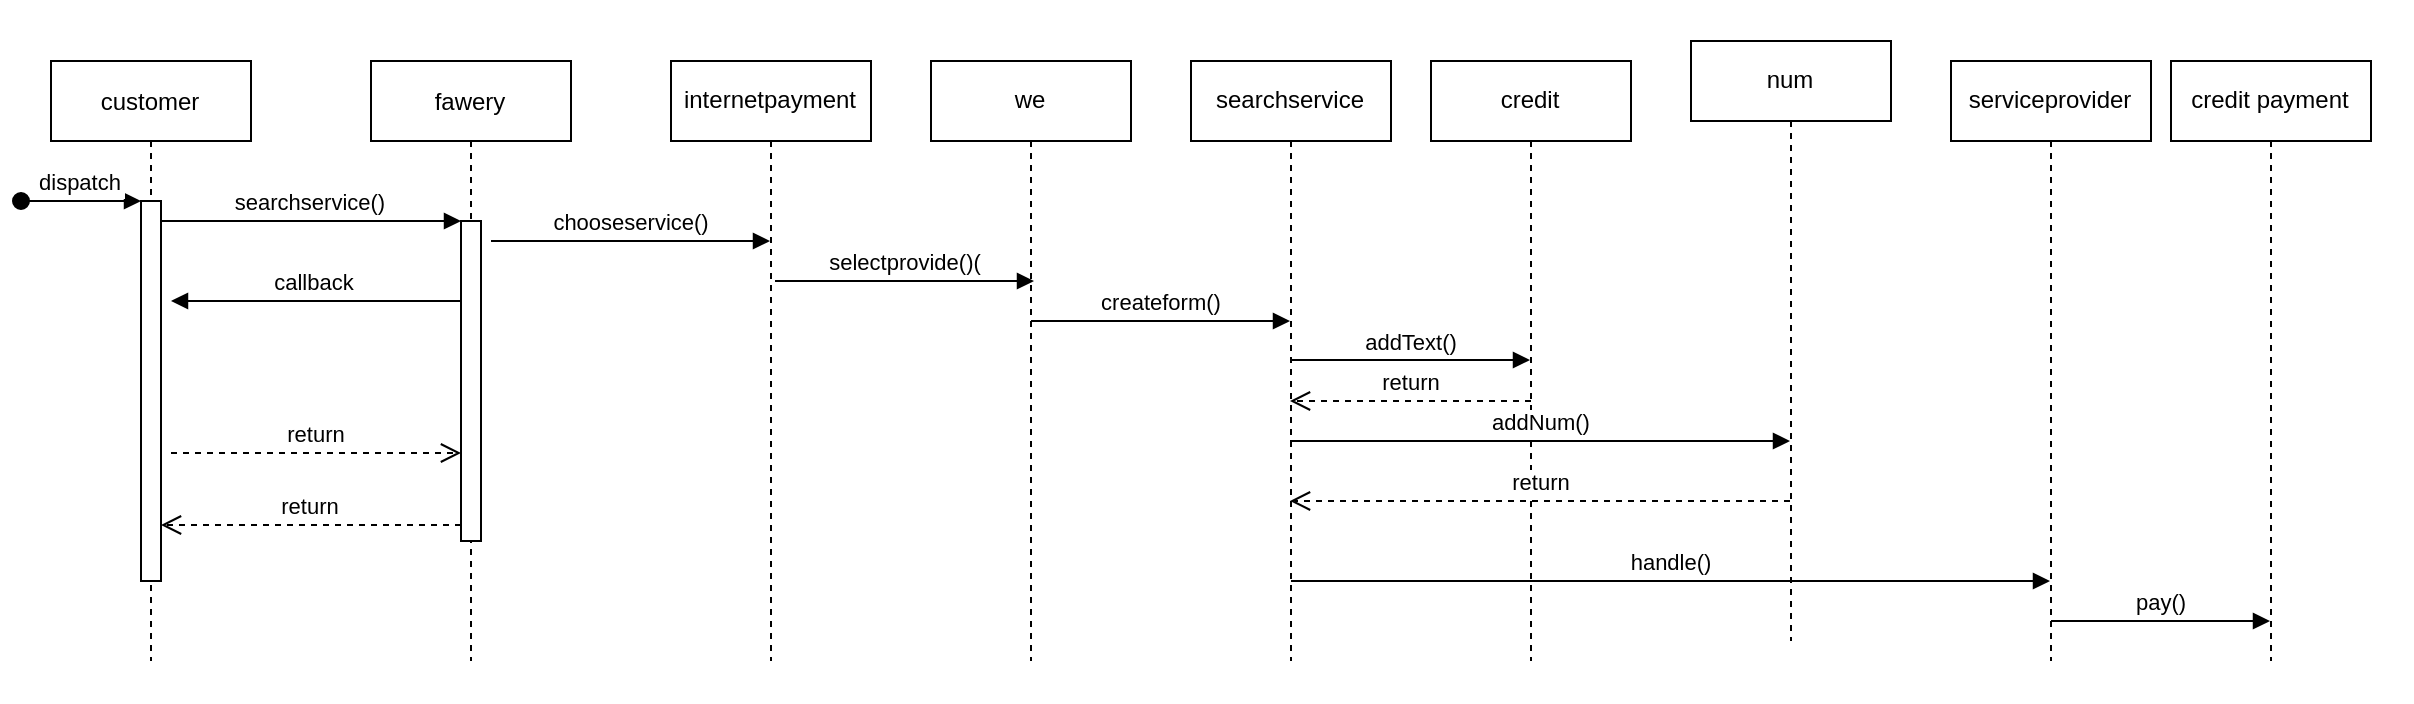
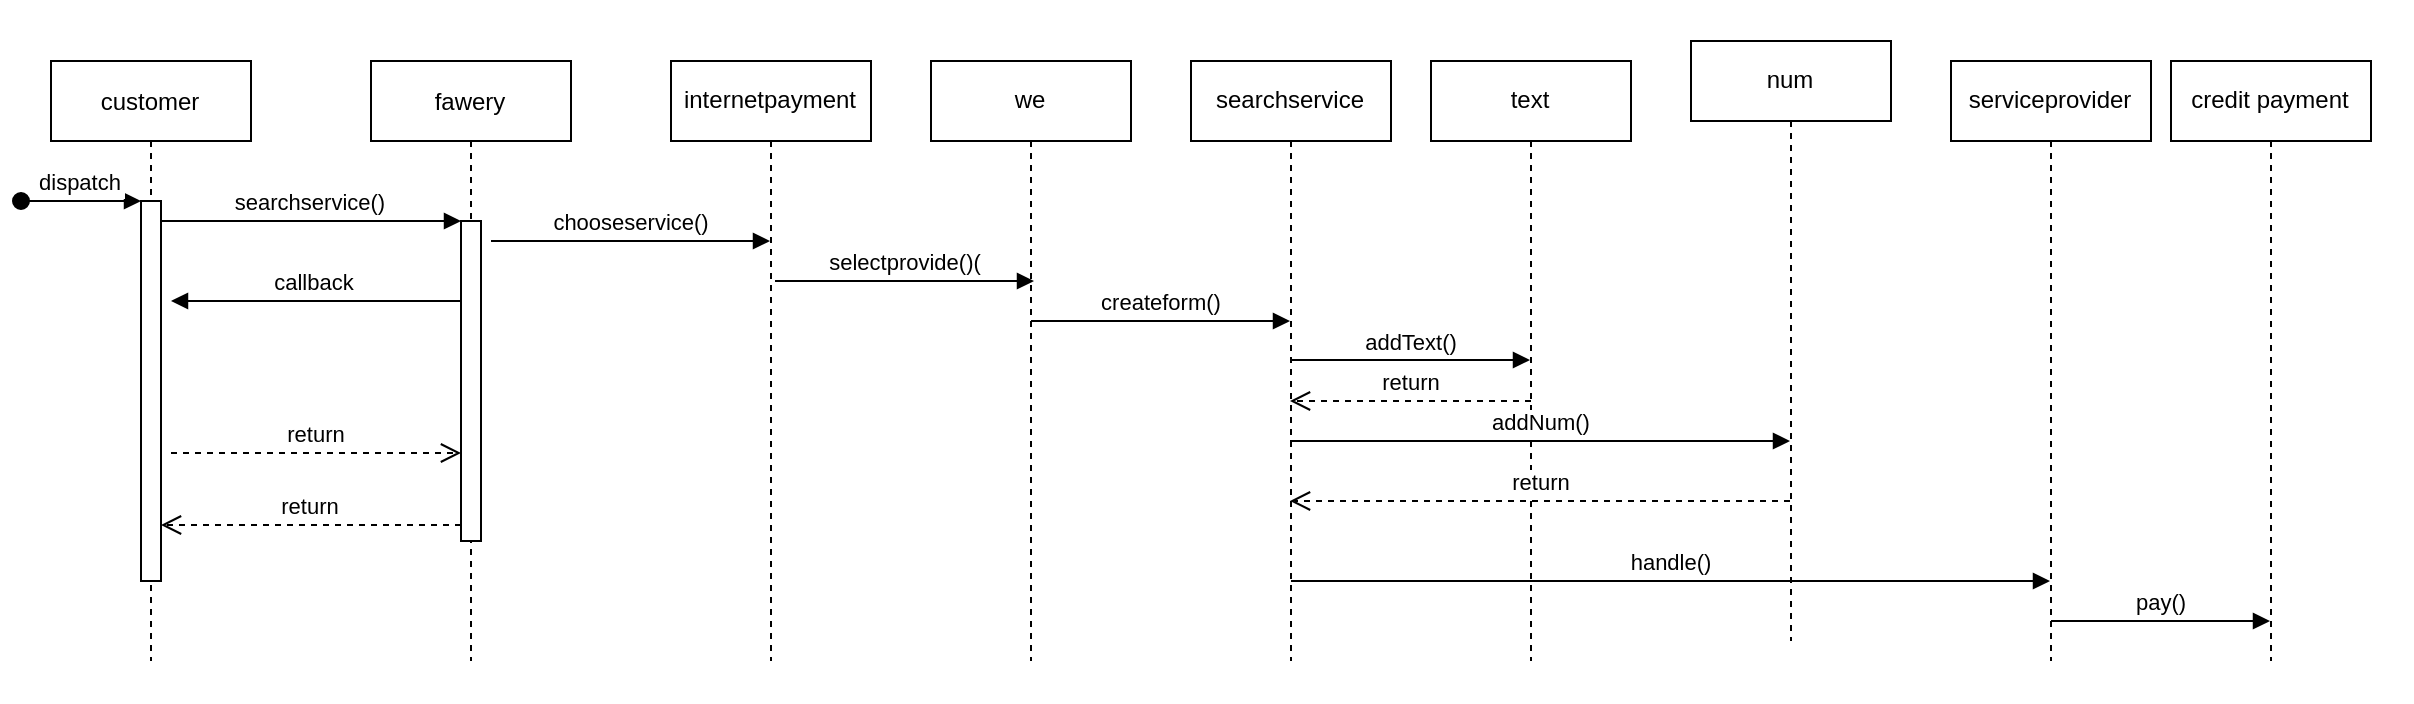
node "credit": label "credit" -> "text"
